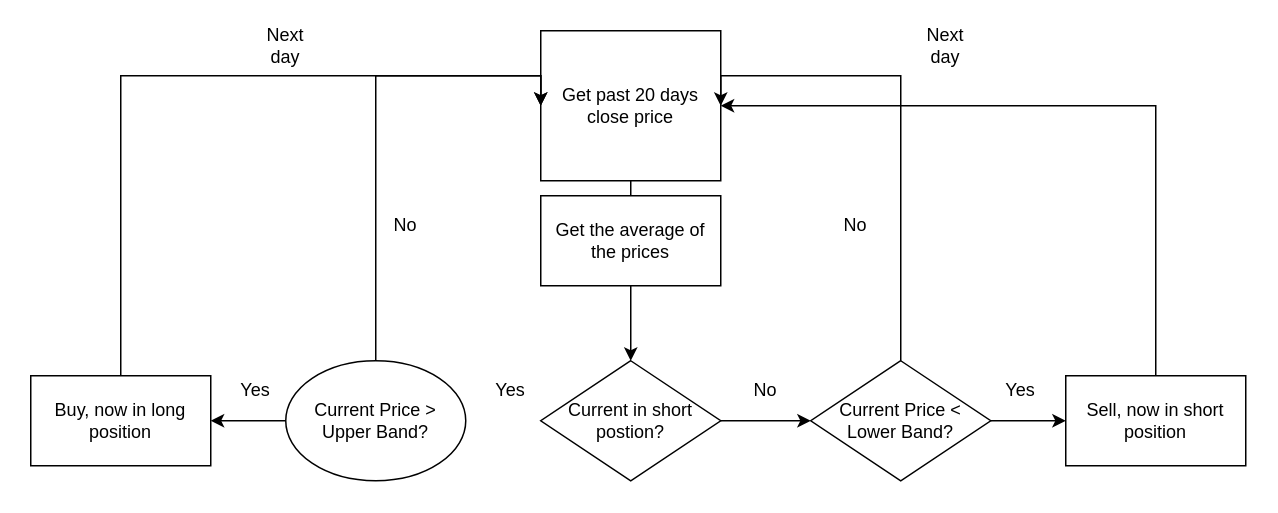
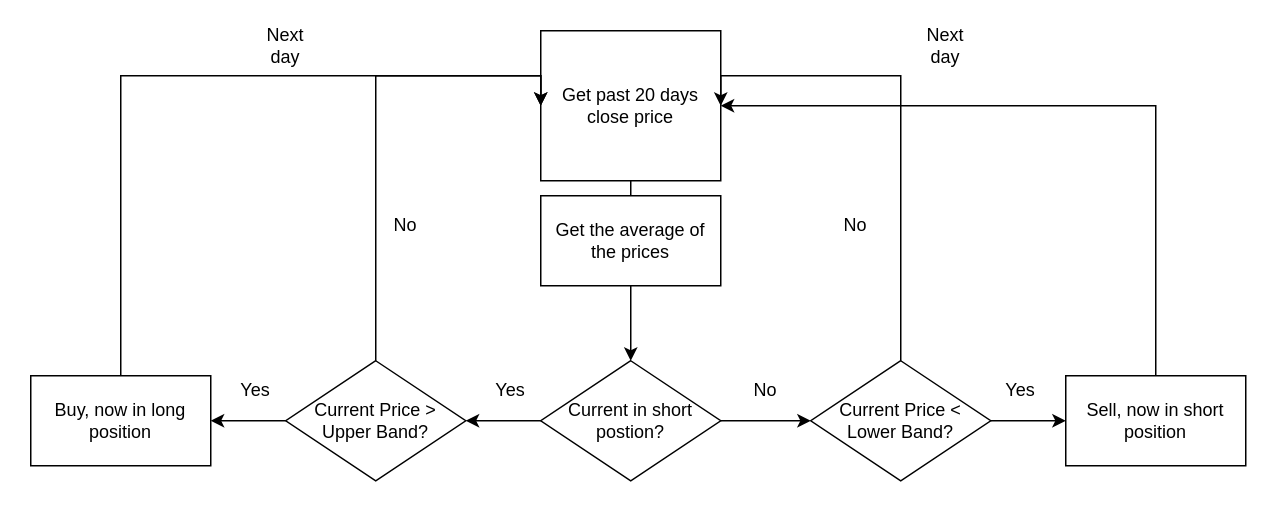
node "Current Price > Upper Band?": shape ellipse -> diamond
edge "Current in short postion?" -> "Current Price > Upper Band?": added
